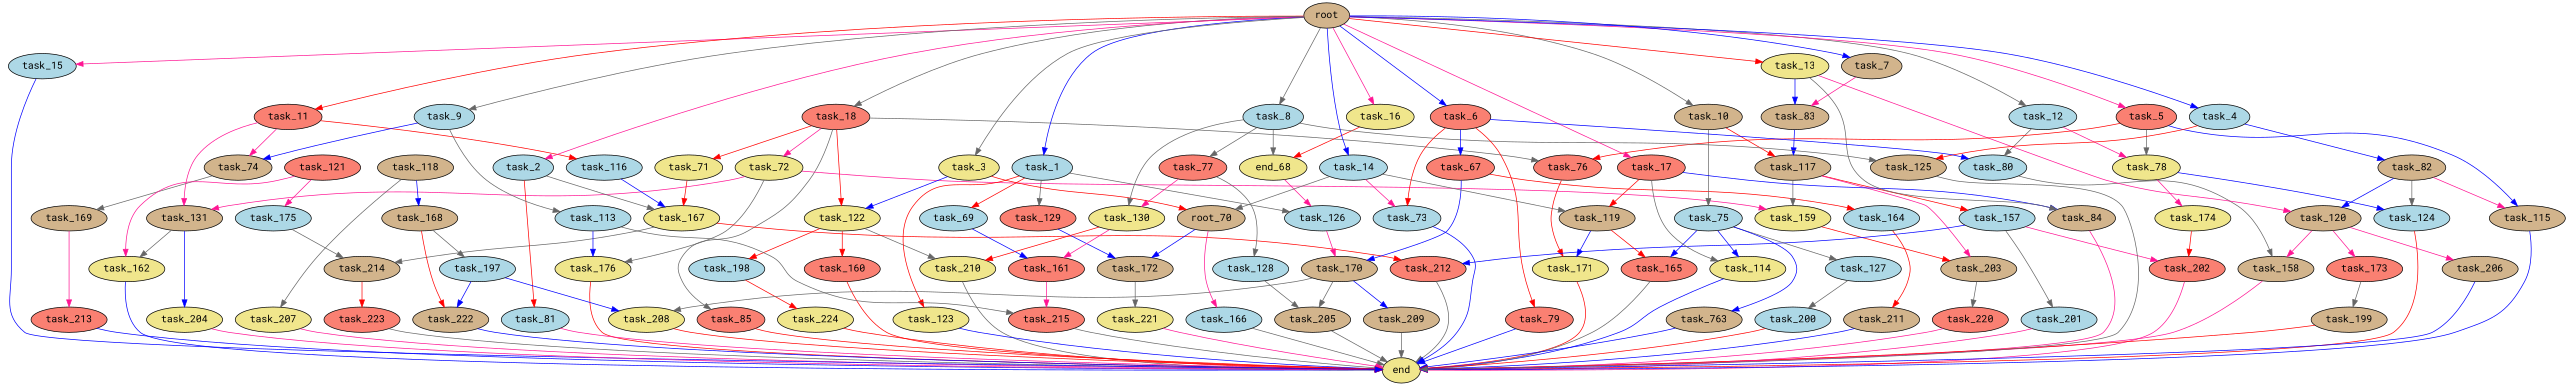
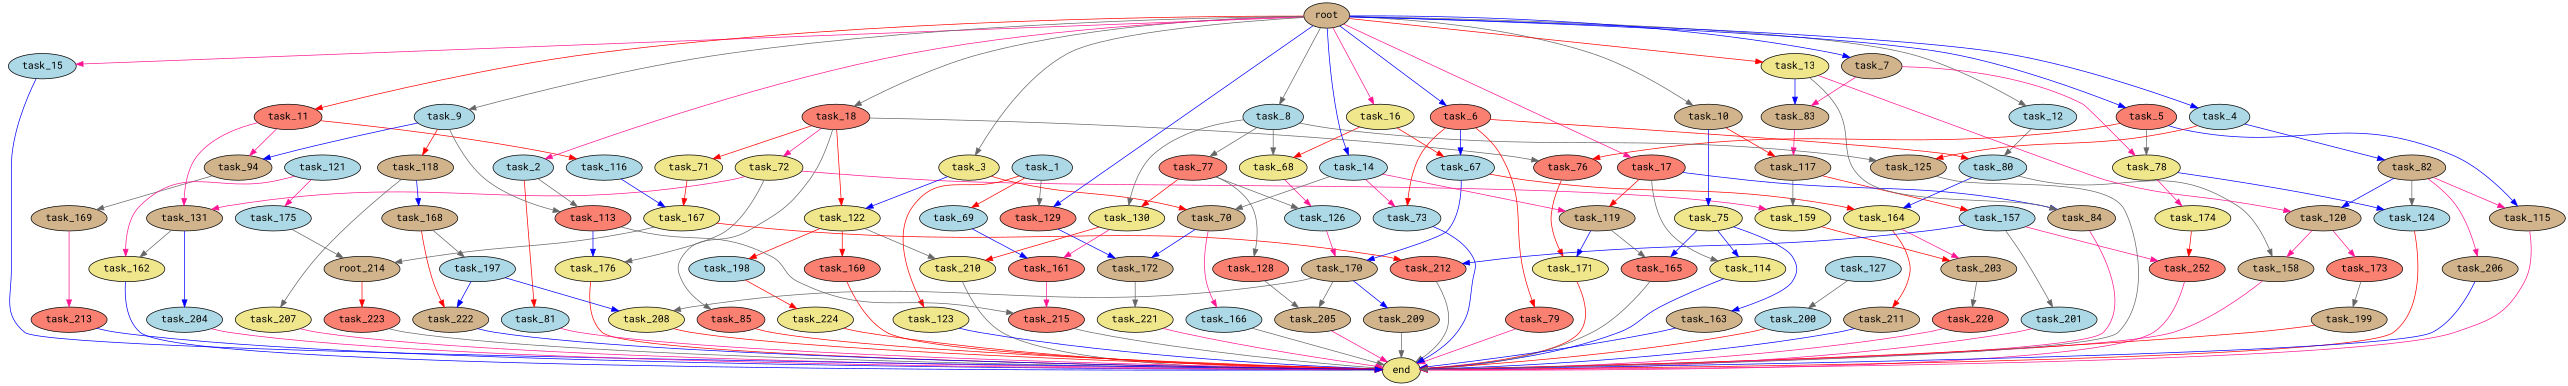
edge "root" -> "task_1": now "root" -> "task_129"
edge "root" -> "task_5": color deeppink -> blue
edge "task_83" -> "task_117": color blue -> deeppink
edge "task_6" -> "task_80": color blue -> red
edge "task_12" -> "task_78": now "task_7" -> "task_78"
edge "task_9" -> "task_118": added
edge "task_16" -> "task_67": added
edge "task_10" -> "task_75": color gray40 -> blue
node "task_74": label "task_74" -> "task_94"
node "task_121": fillcolor salmon -> lightblue
node "end_68": label "end_68" -> "task_68"
node "task_67": fillcolor salmon -> lightblue
edge "task_80" -> "task_164": added
edge "task_2" -> "task_167": now "task_2" -> "task_113"
edge "task_1" -> "task_126": now "task_77" -> "task_126"
edge "task_77" -> "task_130": color deeppink -> red
edge "task_14" -> "task_119": color gray40 -> deeppink
edge "task_117" -> "task_203": now "task_164" -> "task_203"
node "task_113": fillcolor lightblue -> salmon
node "root_70": label "root_70" -> "task_70"
node "task_75": fillcolor lightblue -> khaki
node "task_164": fillcolor lightblue -> khaki
edge "task_119" -> "task_165": color red -> gray40
edge "task_120" -> "task_206": now "task_82" -> "task_206"
edge "task_75" -> "task_127": removed
node "task_214": label "task_214" -> "root_214"
node "task_128": fillcolor lightblue -> salmon
node "task_202": label "task_202" -> "task_252"
node "task_204": fillcolor khaki -> lightblue
node "task_763": label "task_763" -> "task_163"
edge "task_205" -> "end": color gray40 -> deeppink
edge "task_79" -> "end": color blue -> deeppink
edge "task_115" -> "end": color blue -> deeppink
